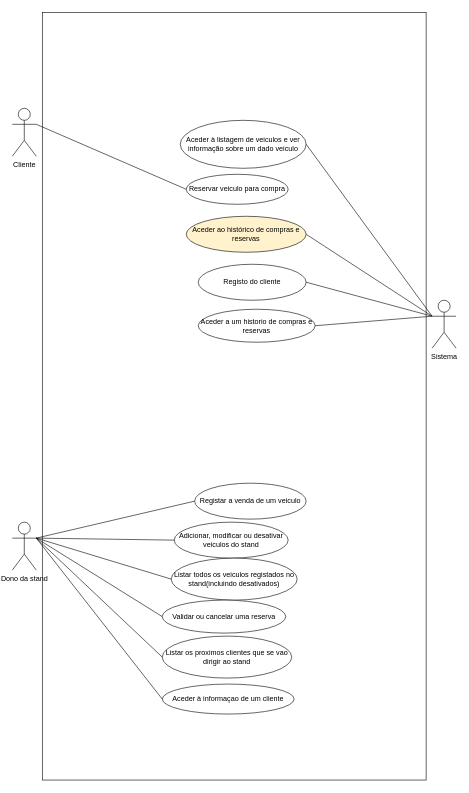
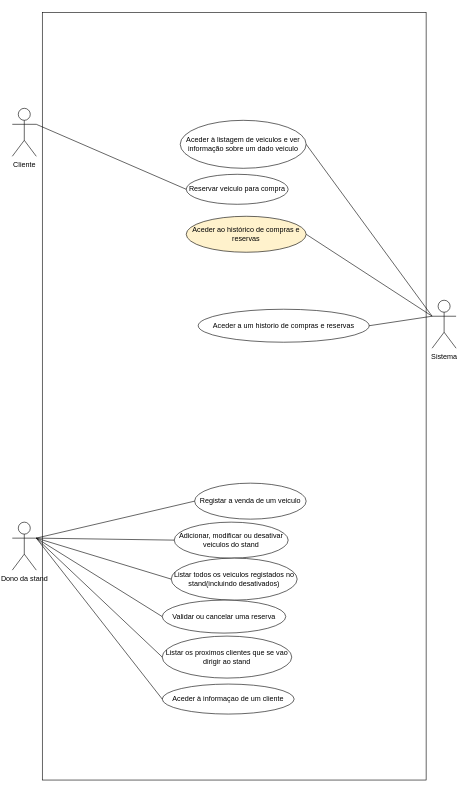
node "Registo do cliente": removed
edge "Registo do cliente" -- "Sistema": removed
node "Aceder a um historio de compras e reservas": size 117x33 -> 171x33
